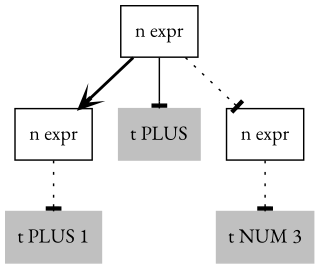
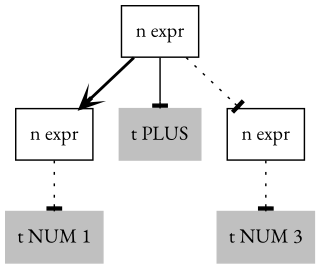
node "t PLUS 1": label "t PLUS 1" -> "t NUM 1"
